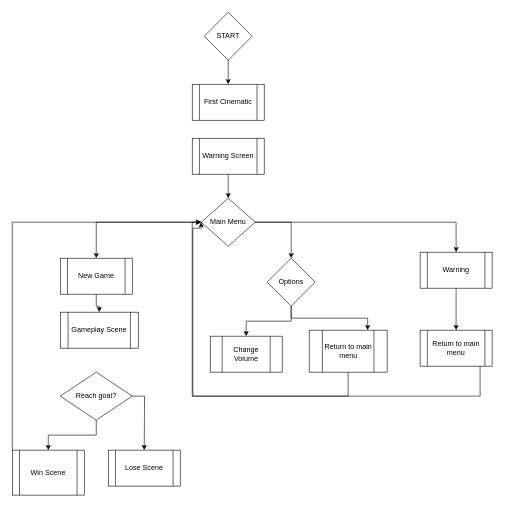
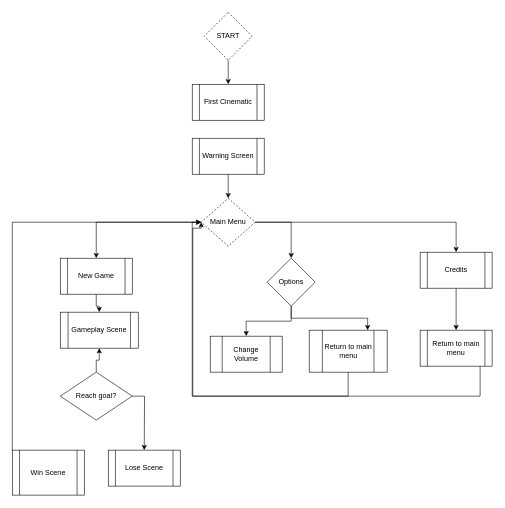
node "START": style solid -> dashed
node "Main Menu": style solid -> dashed
node "Warning": label "Warning" -> "Credits"
edge "Reach goal?" -> "Win Scene": now "Reach goal?" -> "Gameplay Scene"
